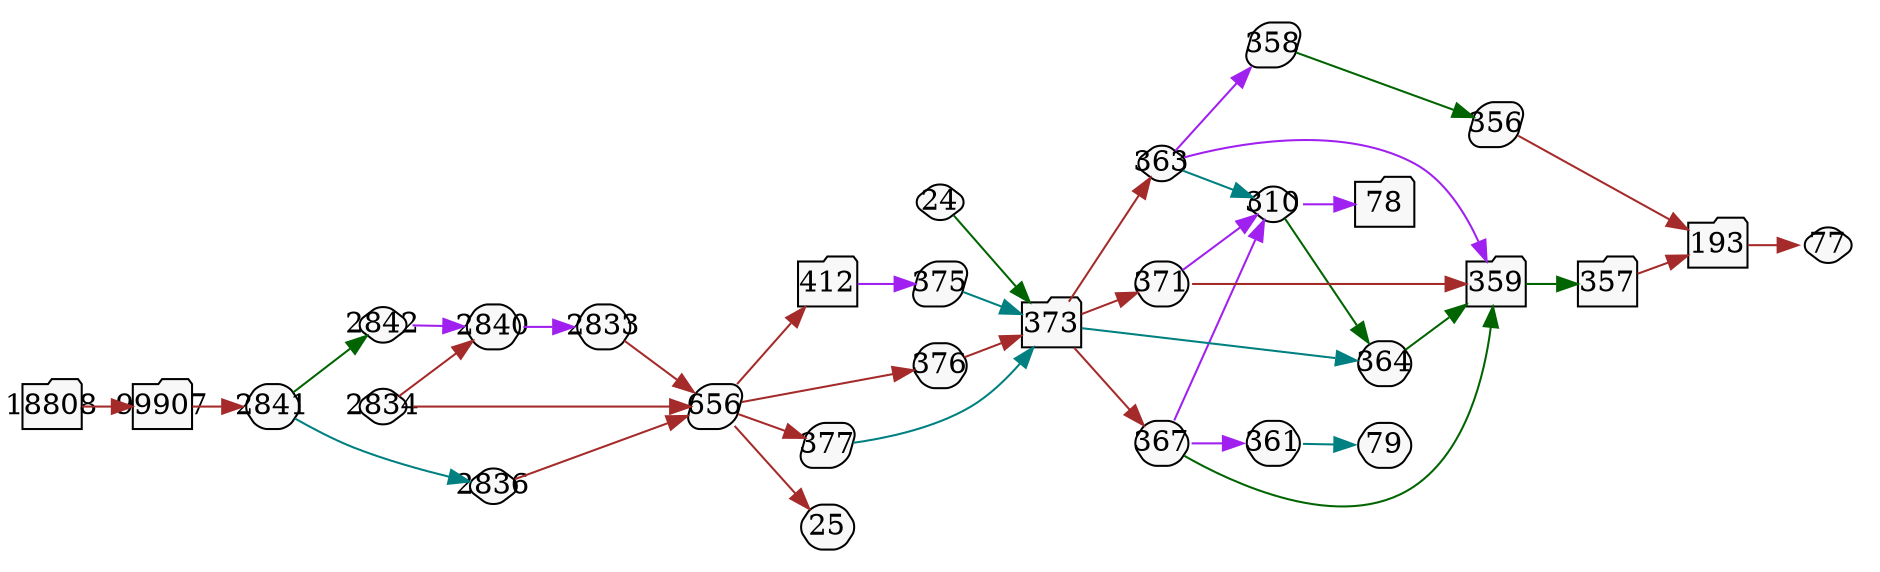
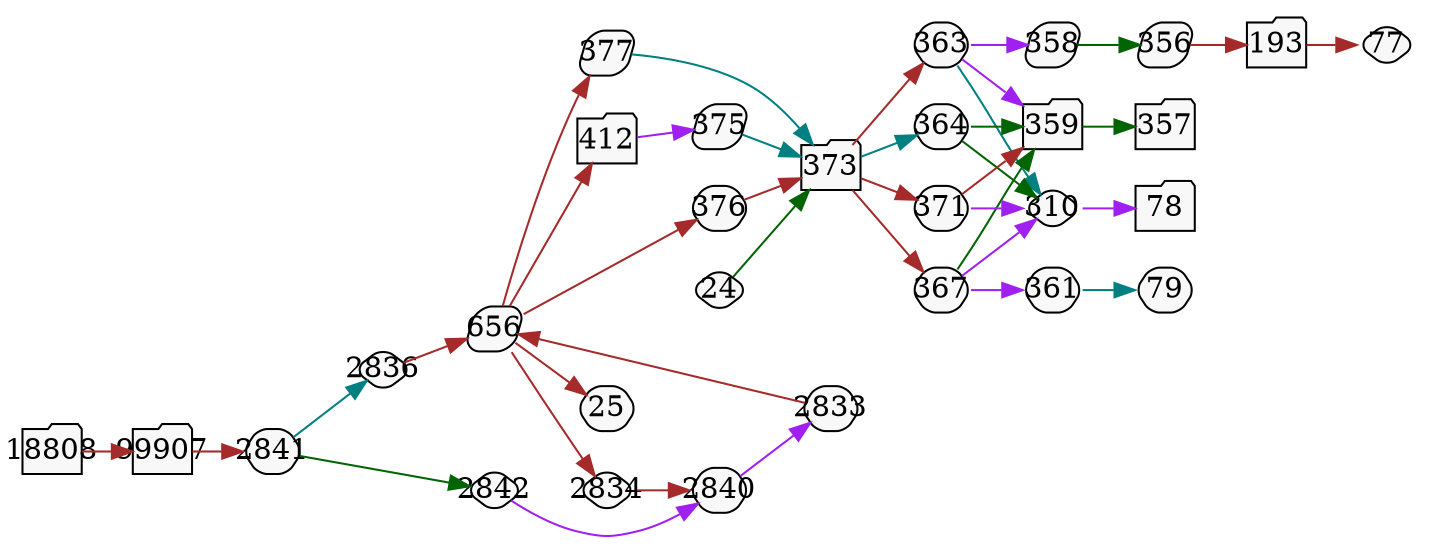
node "363": shape diamond -> hexagon
edge "357" -> "193": removed
edge "310" -> "364": reversed
edge "2834" -> "656": reversed
